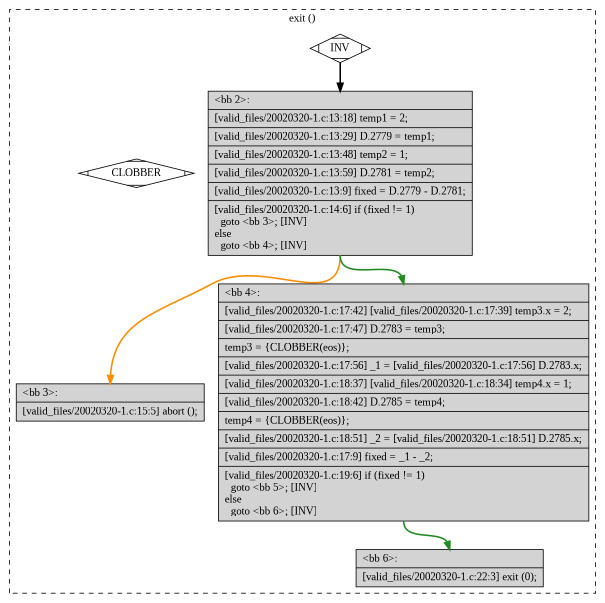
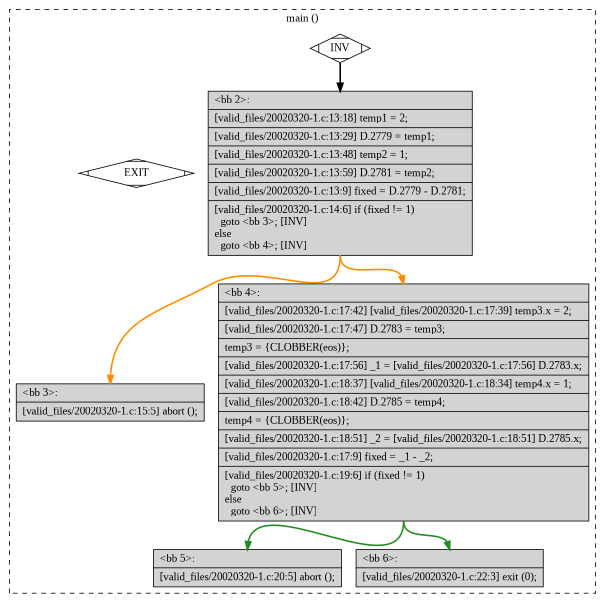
cluster "exit ()": label "exit ()" -> "main ()"
node "CLOBBER": label "CLOBBER" -> "EXIT"
edge "<bb 2>:" -> "<bb 4>:": color forestgreen -> darkorange
node "<bb 5>:": added
